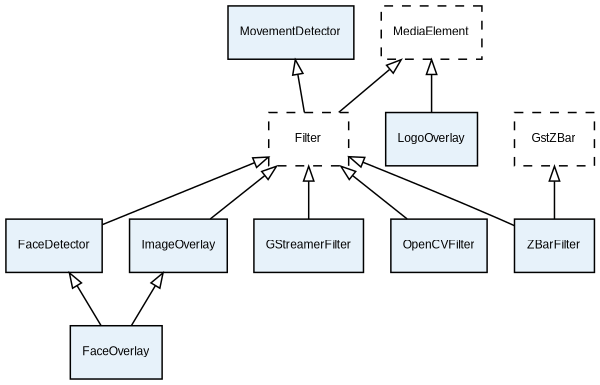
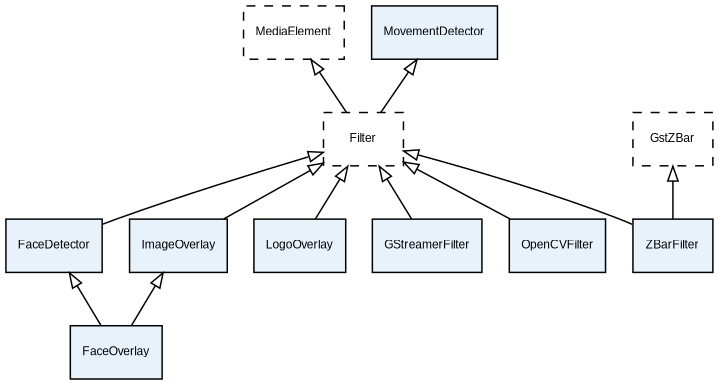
edge "LogoOverlay" -> "MediaElement": now "LogoOverlay" -> "Filter"
